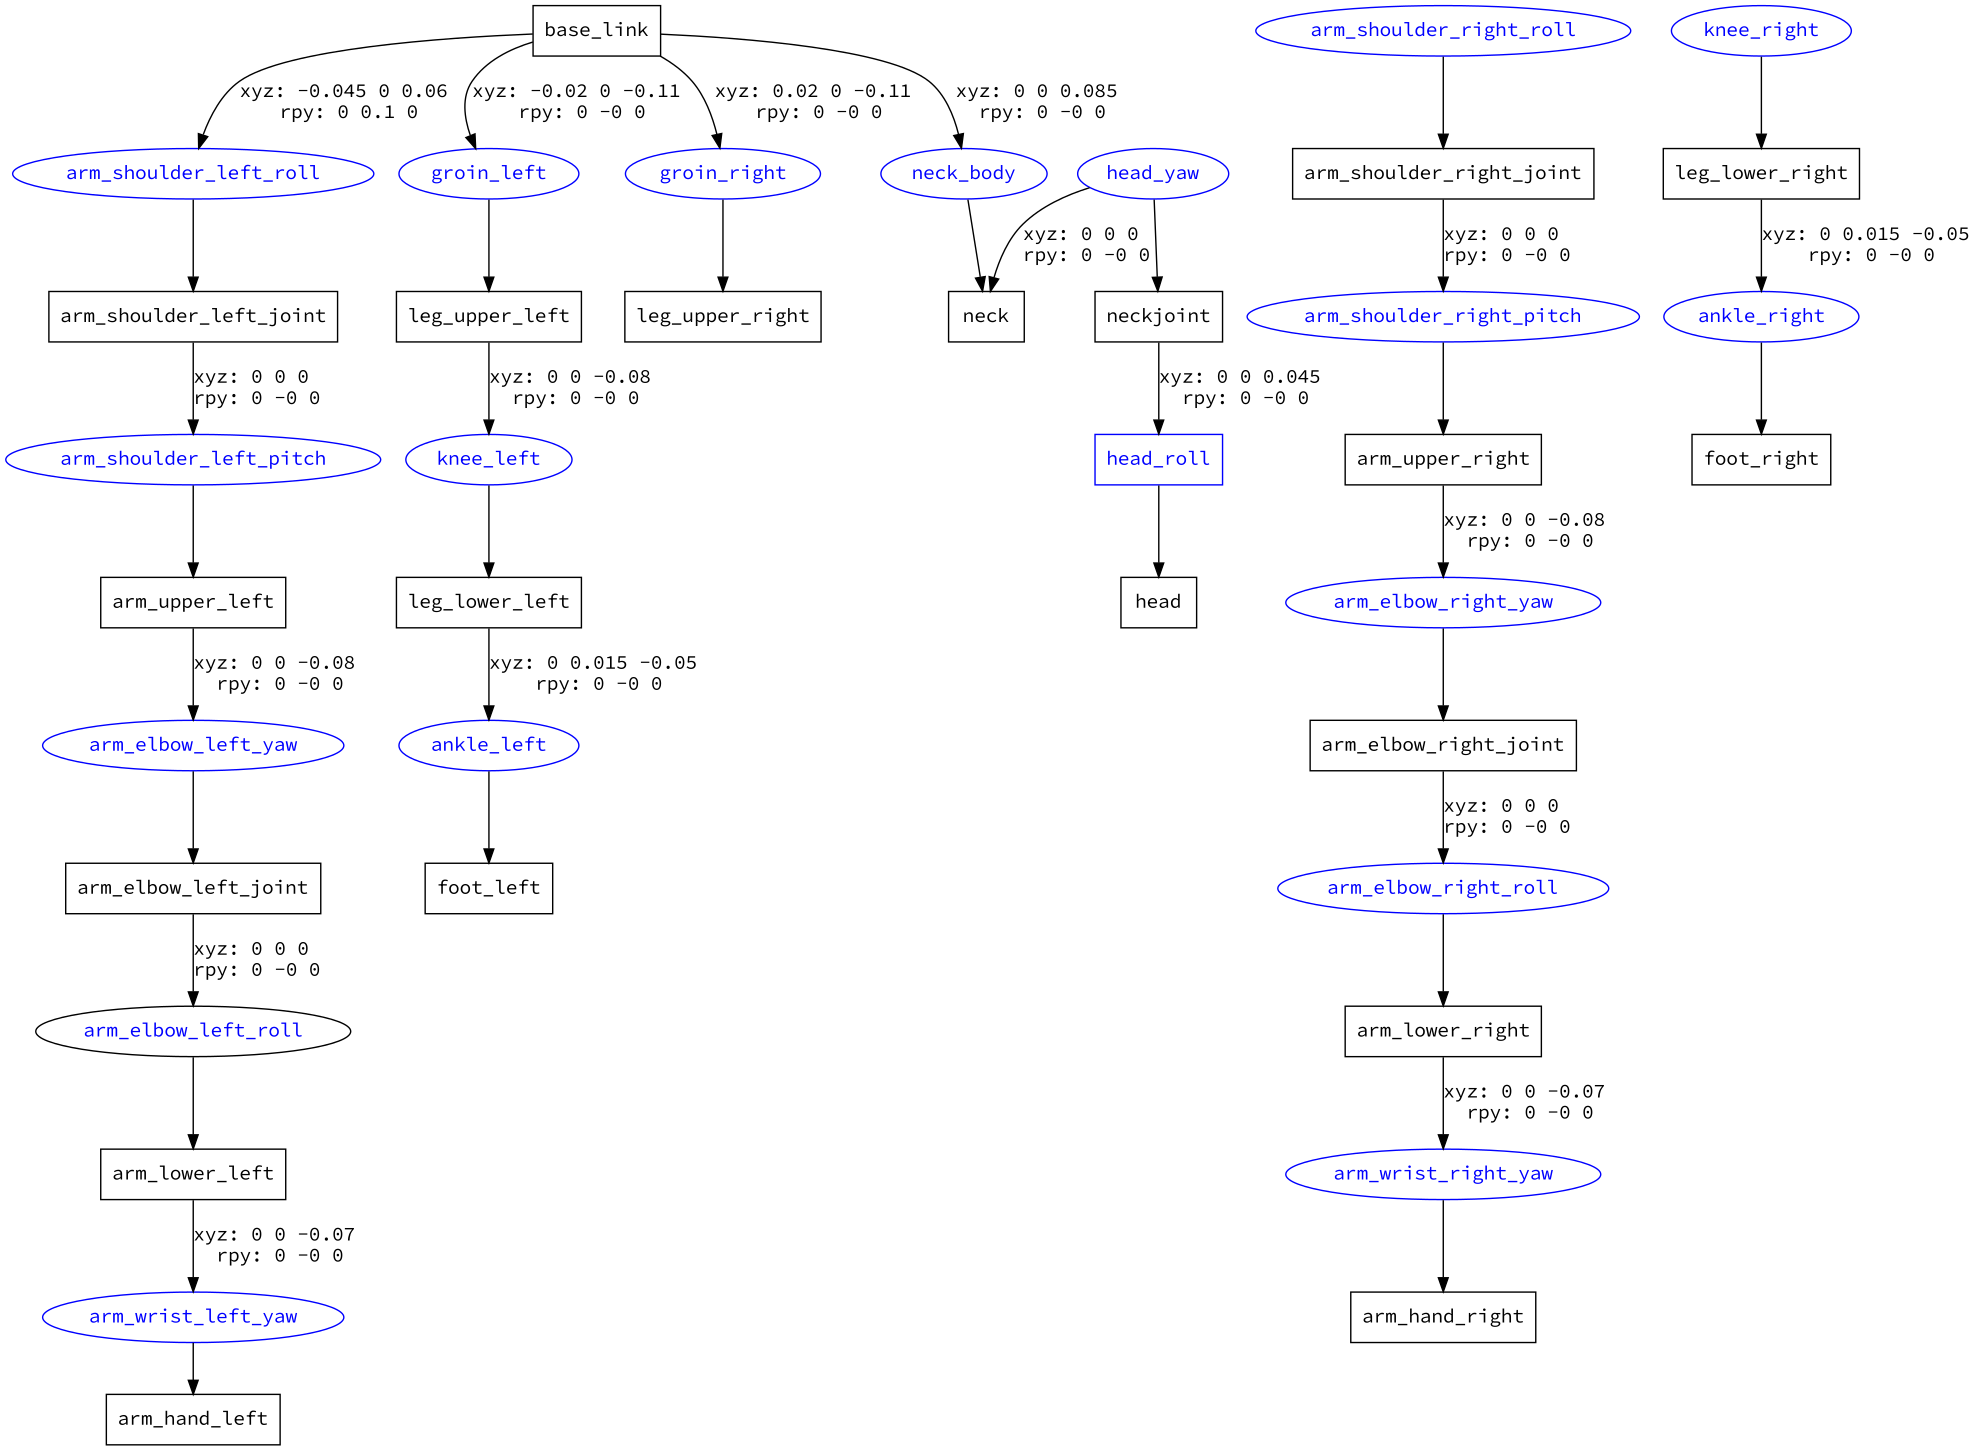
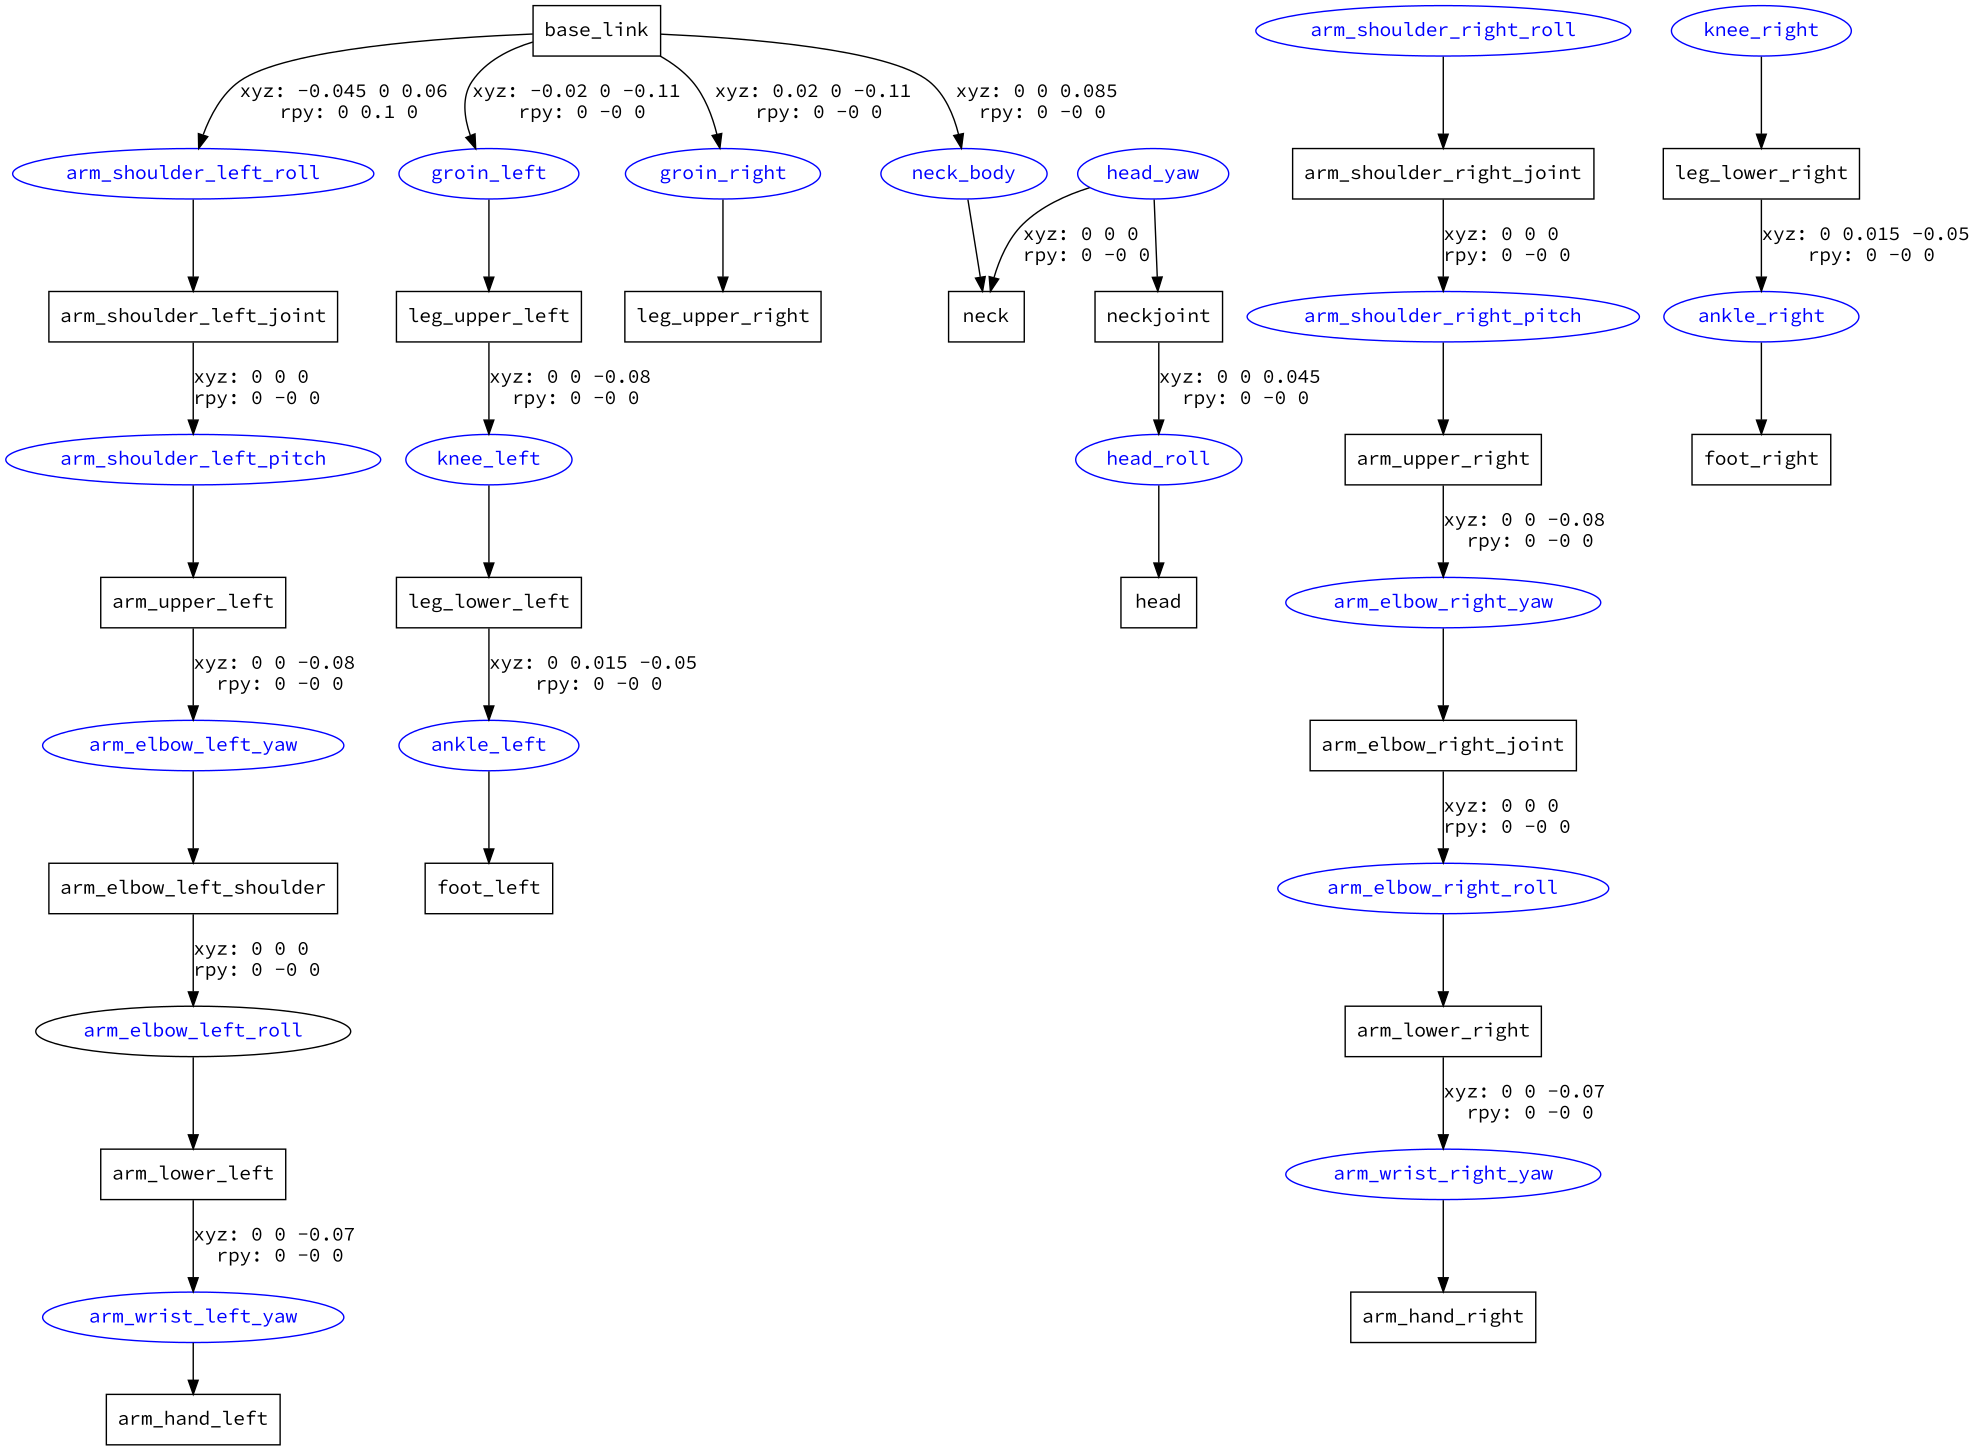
node "head_roll": shape box -> ellipse
node "arm_elbow_left_joint": label "arm_elbow_left_joint" -> "arm_elbow_left_shoulder"
